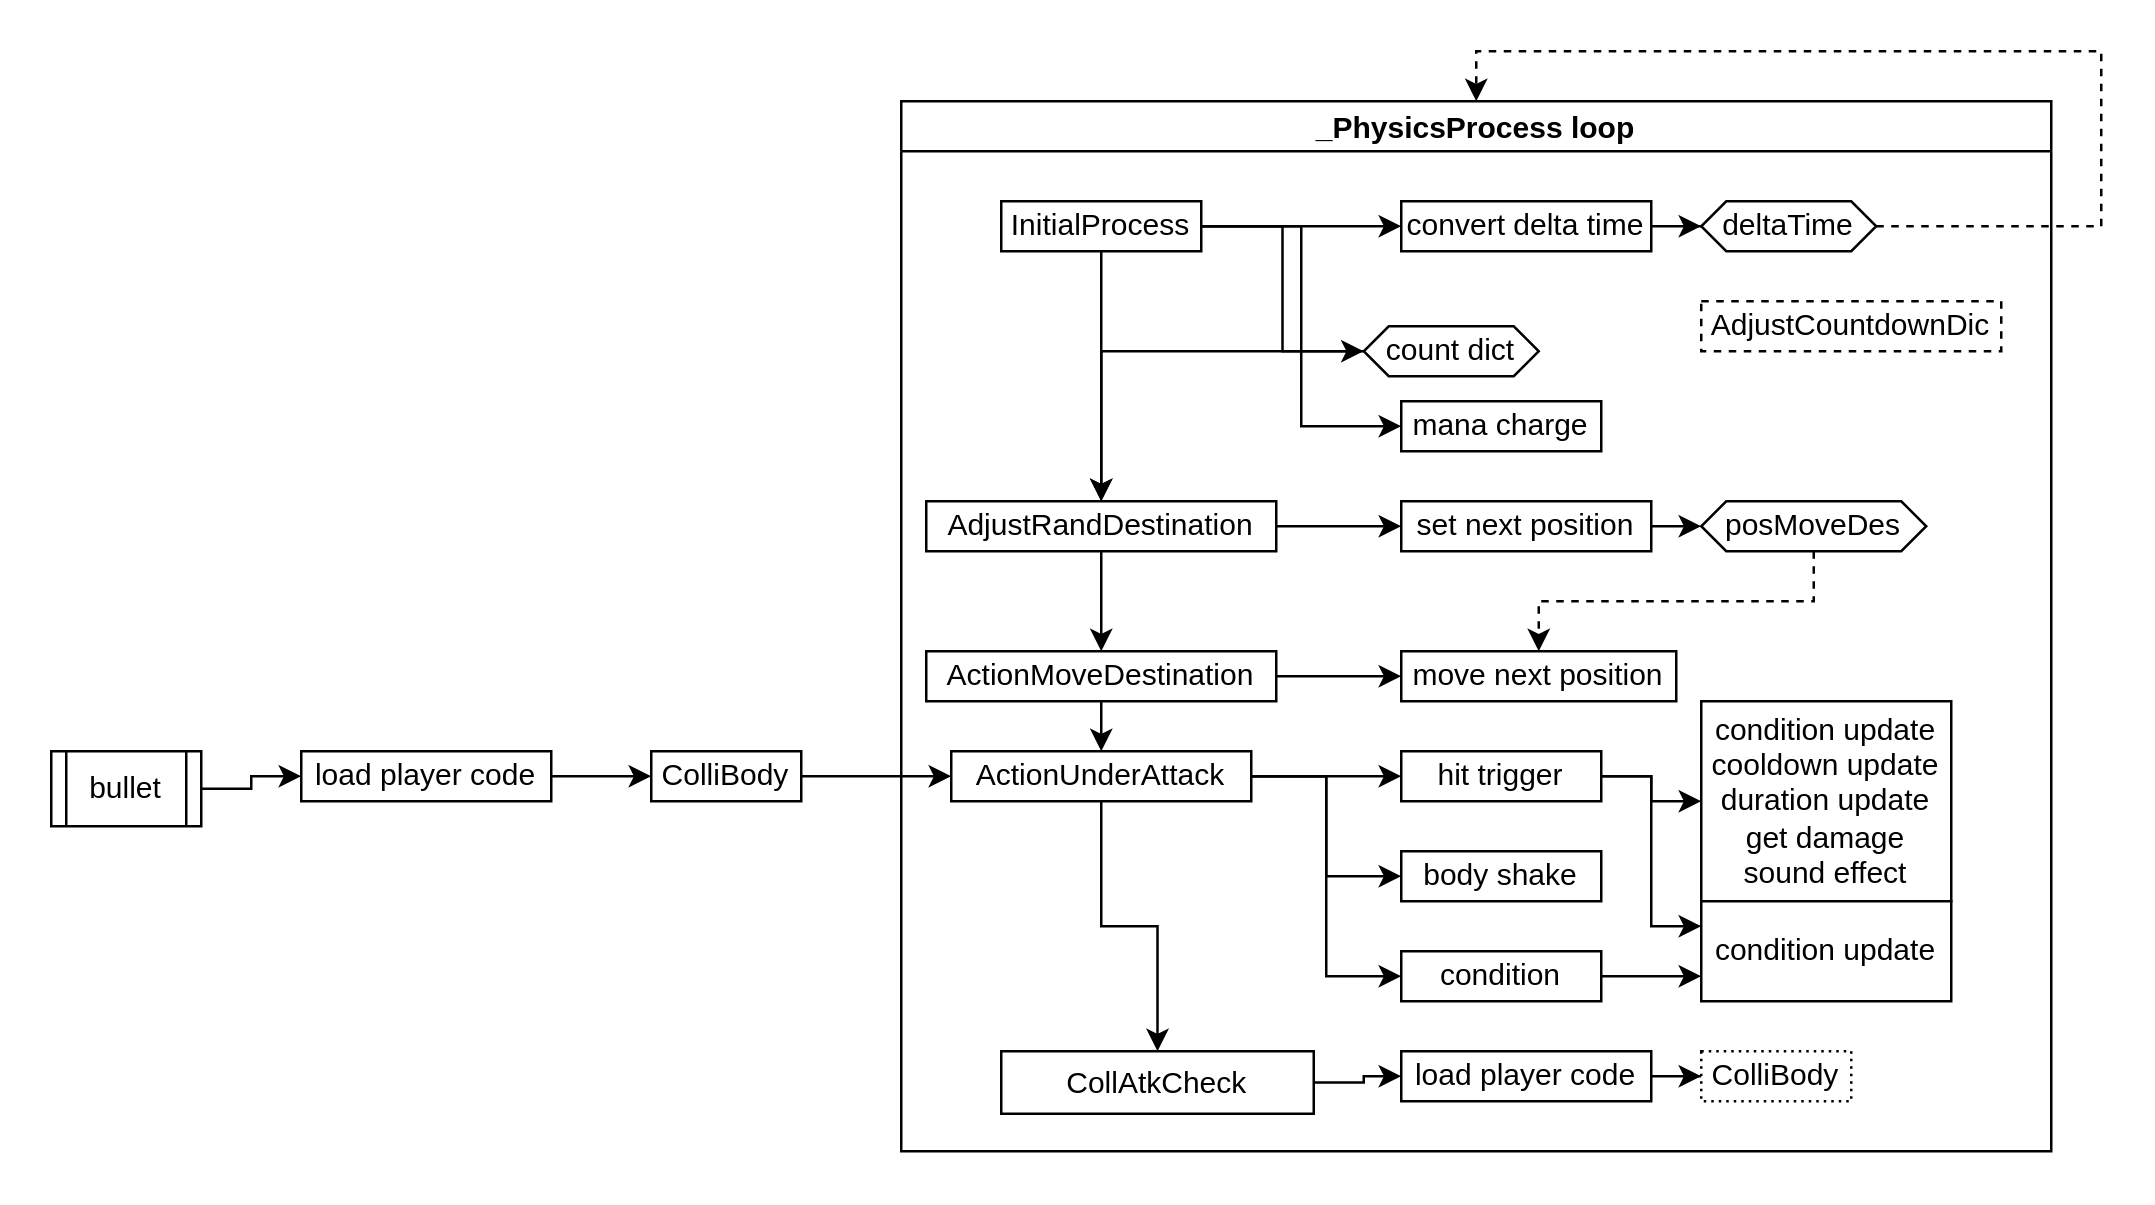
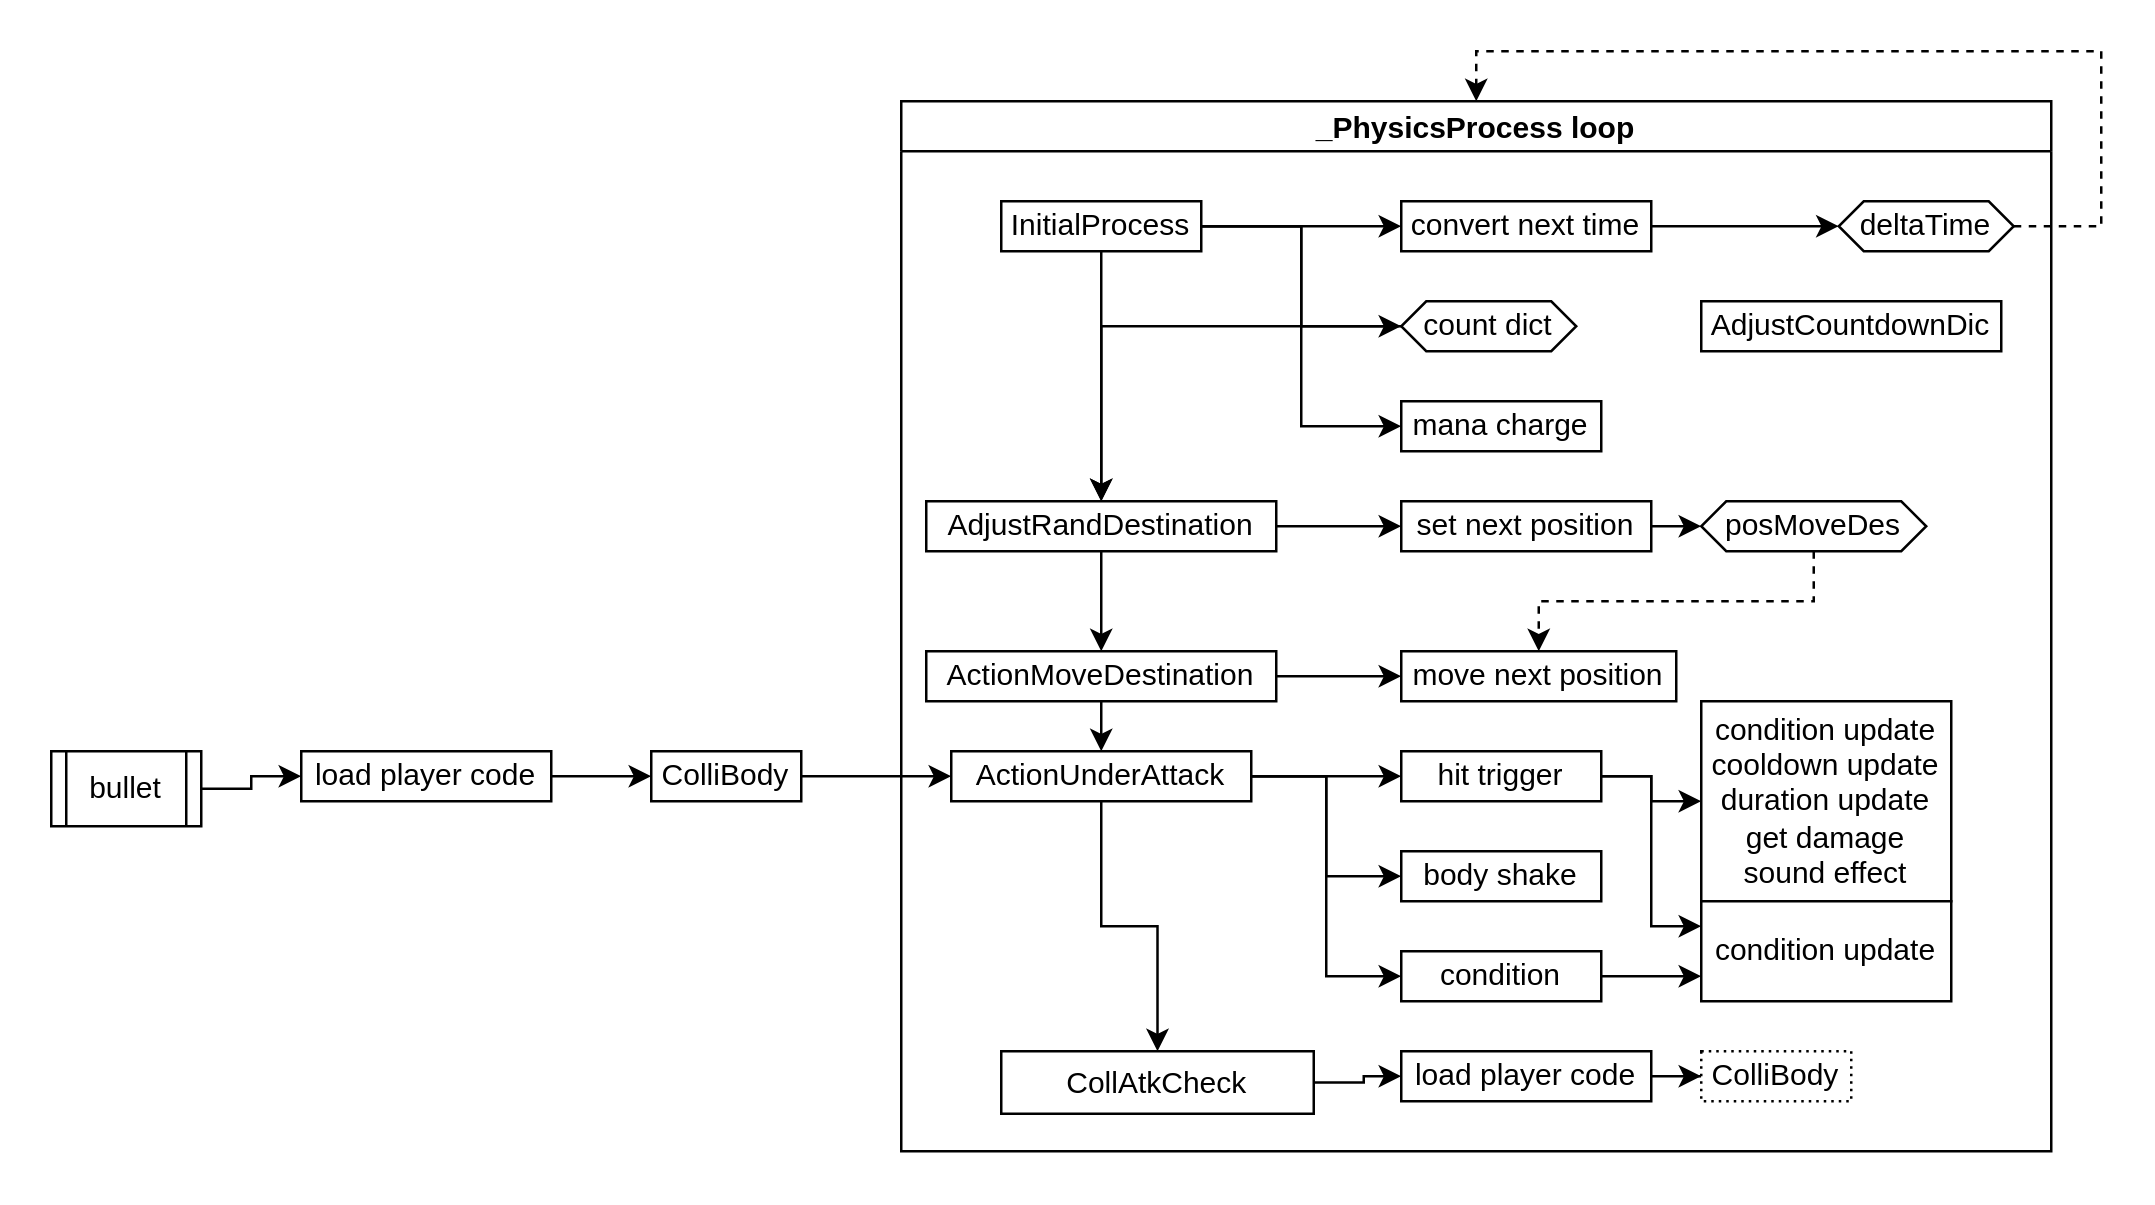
node "convert delta time": label "convert delta time" -> "convert next time"
node "deltaTime": moved (1789, 226) -> (1926, 226)
node "AdjustCountdownDic": style dashed -> solid
node "count dict": moved (1451, 351) -> (1489, 326)
